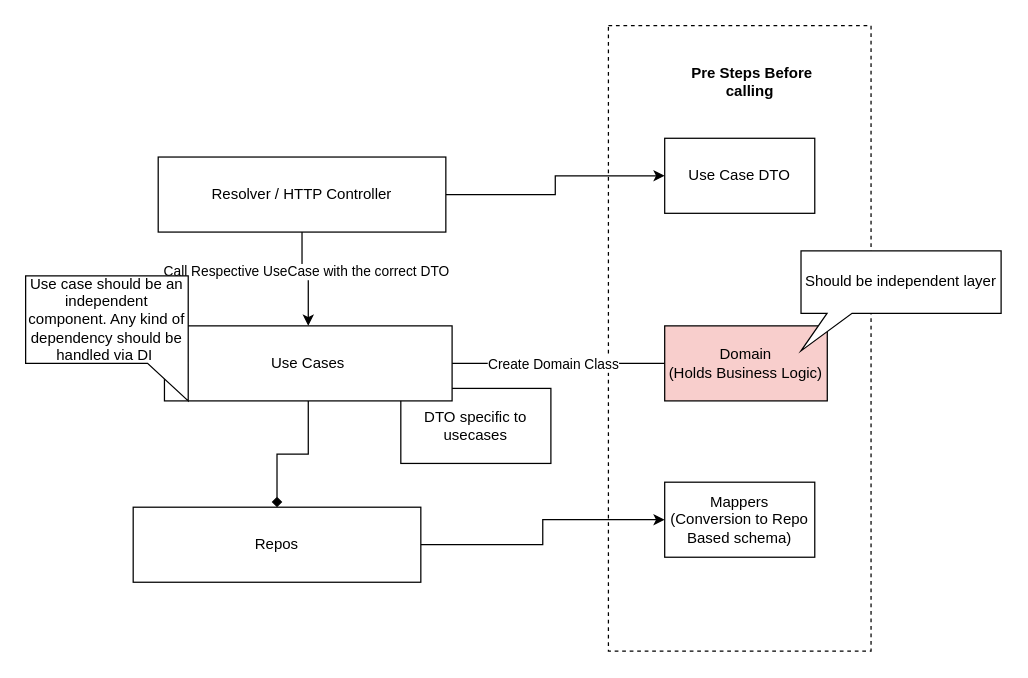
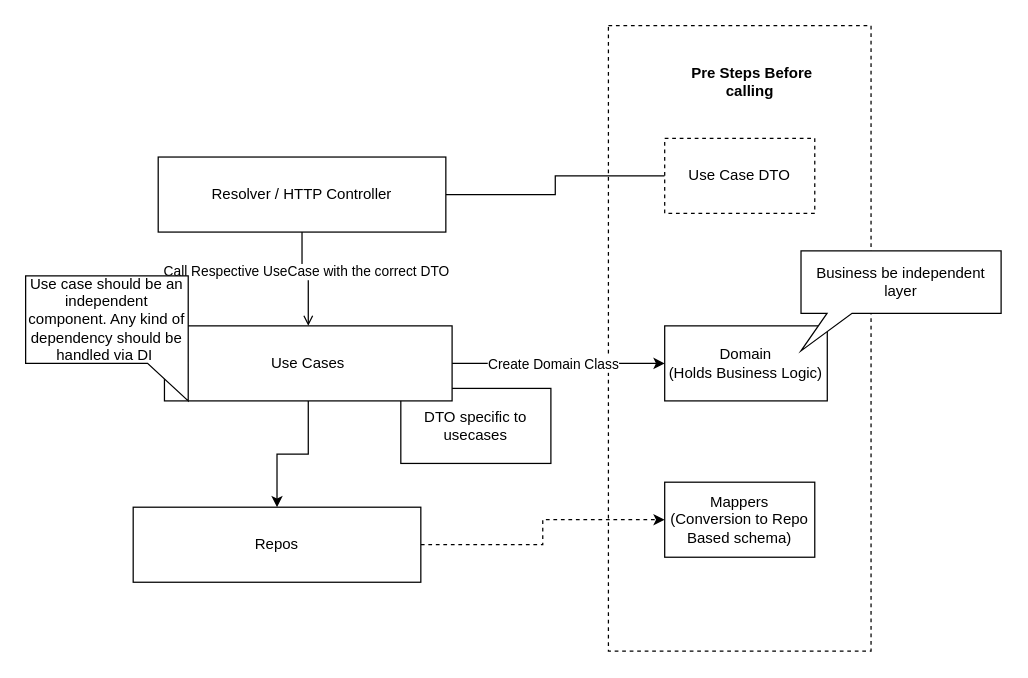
edge "Resolver / HTTP Controller" -> "Use Case DTO": arrowhead classic -> none
node "Use Case DTO": style solid -> dashed
node "Should be independent layer": label "Should be independent layer" -> "Business be independent layer"
edge "Resolver / HTTP Controller" -> "Use Cases": arrowhead classic -> open
edge "Use Cases" -- "Domain (Holds Business Logic)": arrowhead none -> classic
node "Domain (Holds Business Logic)": fillcolor #f8cecc -> #ffffff
edge "Use Cases" -> "Repos": arrowhead diamond -> classic
edge "Repos" -> "Mappers (Conversion to Repo Based schema)": style solid -> dashed
